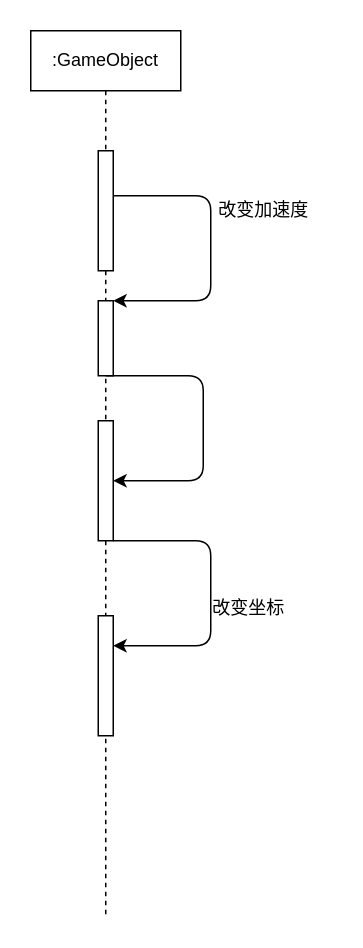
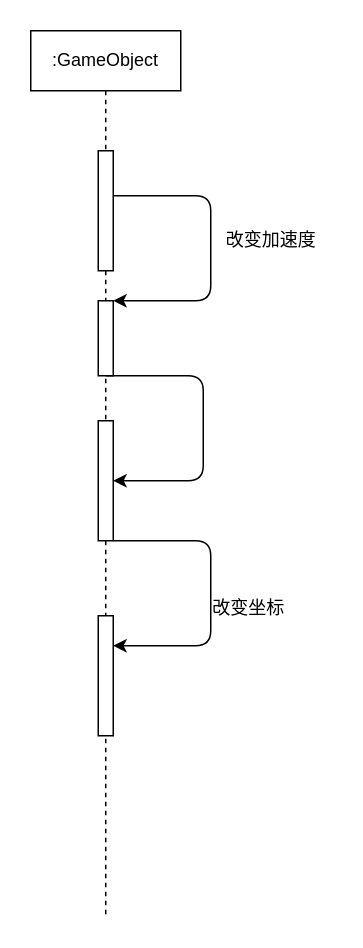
node "改变加速度": moved (263, 211) -> (271, 241)
